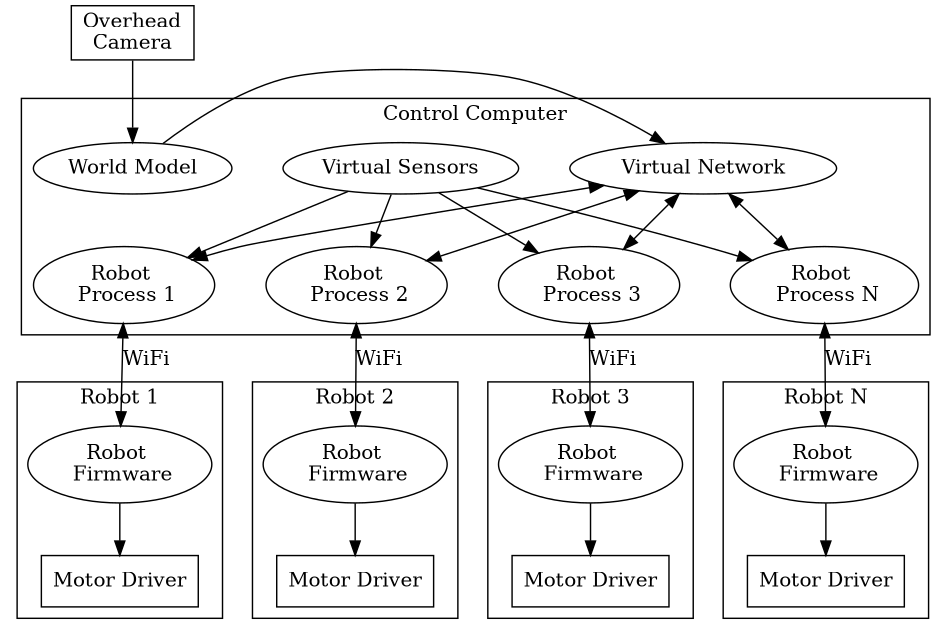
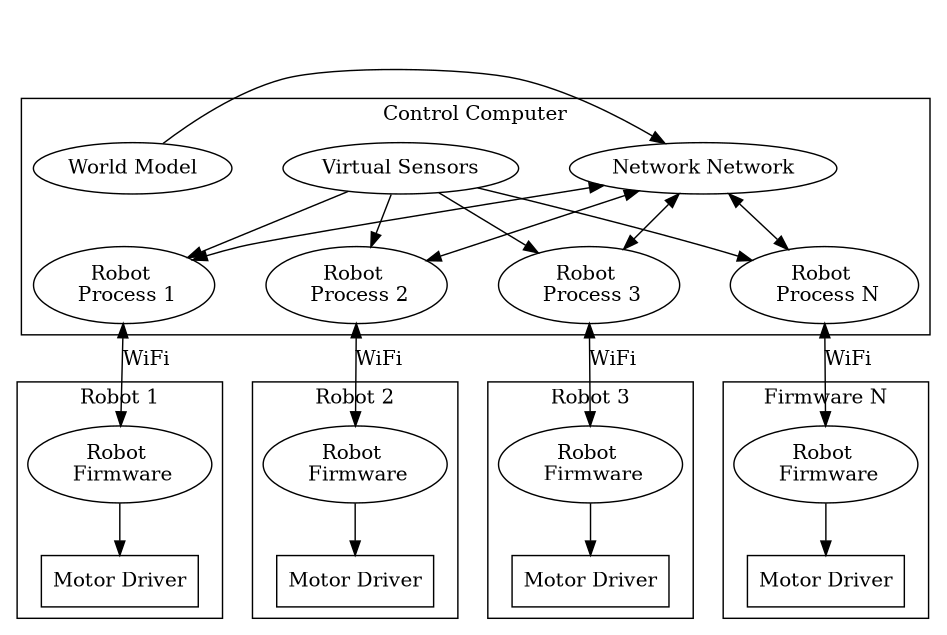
node "Overhead": removed
node "Virtual Network": label "Virtual Network" -> "Network Network"
cluster "Robot N": label "Robot N" -> "Firmware N"
